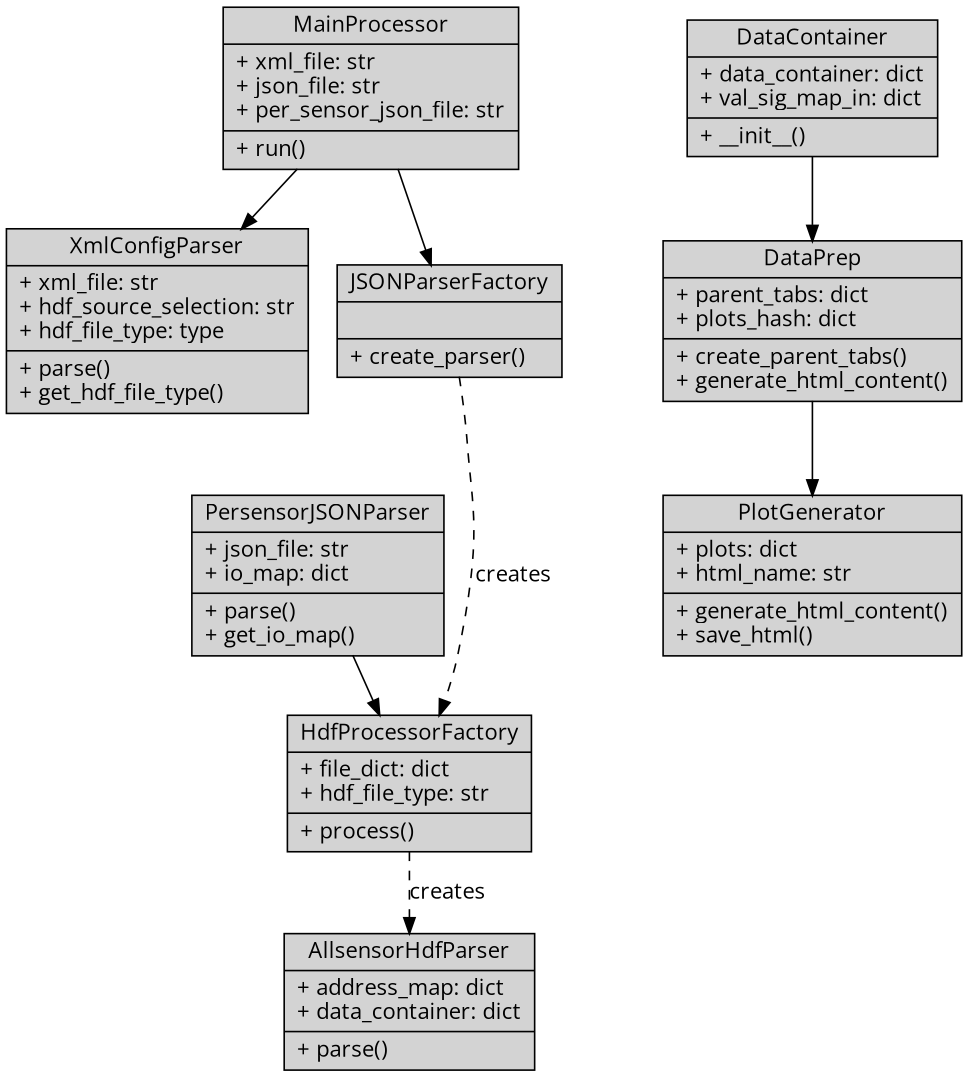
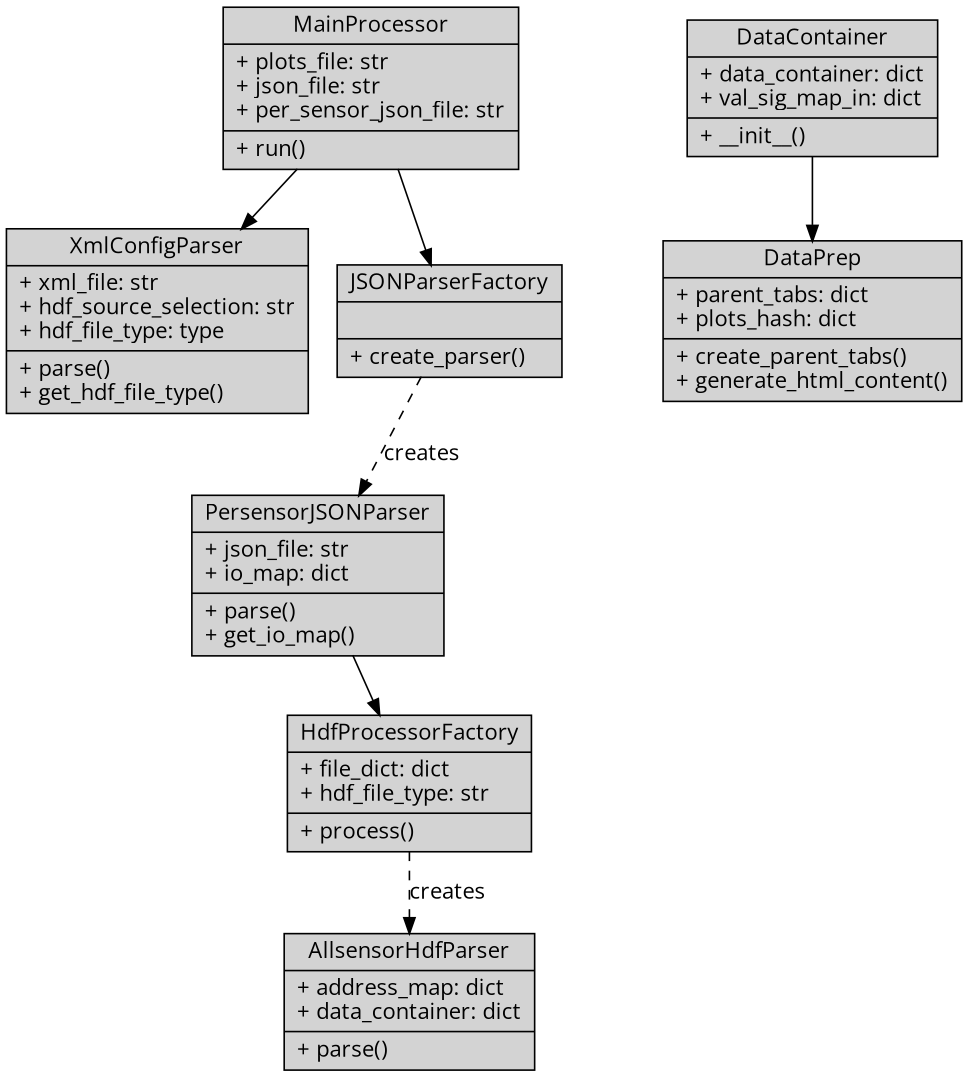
node "MainProcessor": text "+ xml_file: str" -> "+ plots_file: str"
edge "JSONParserFactory" -> "HdfProcessorFactory": now "JSONParserFactory" -> "PersensorJSONParser"
node "PlotGenerator": removed
